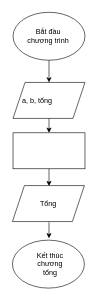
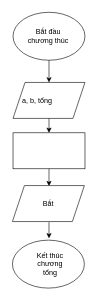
node "Bắt đầu chương trình": label "Bắt đầu chương trình" -> "Bắt đầu chương thúc"
node "Tổng": label "Tổng" -> "Bắt"
